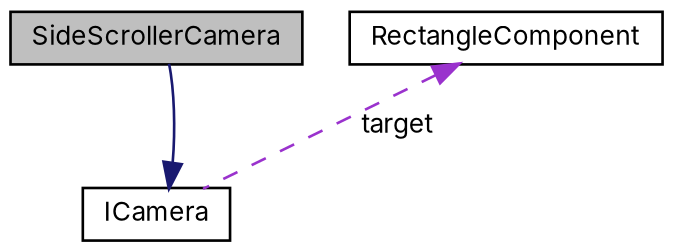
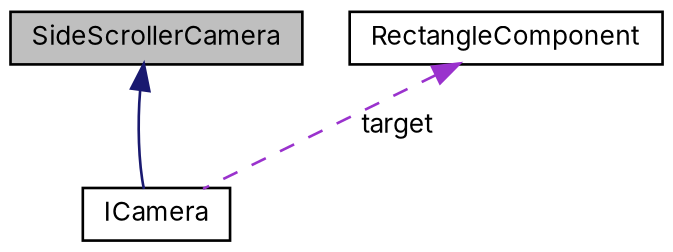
edge "SideScrollerCamera" -> "ICamera": reversed
